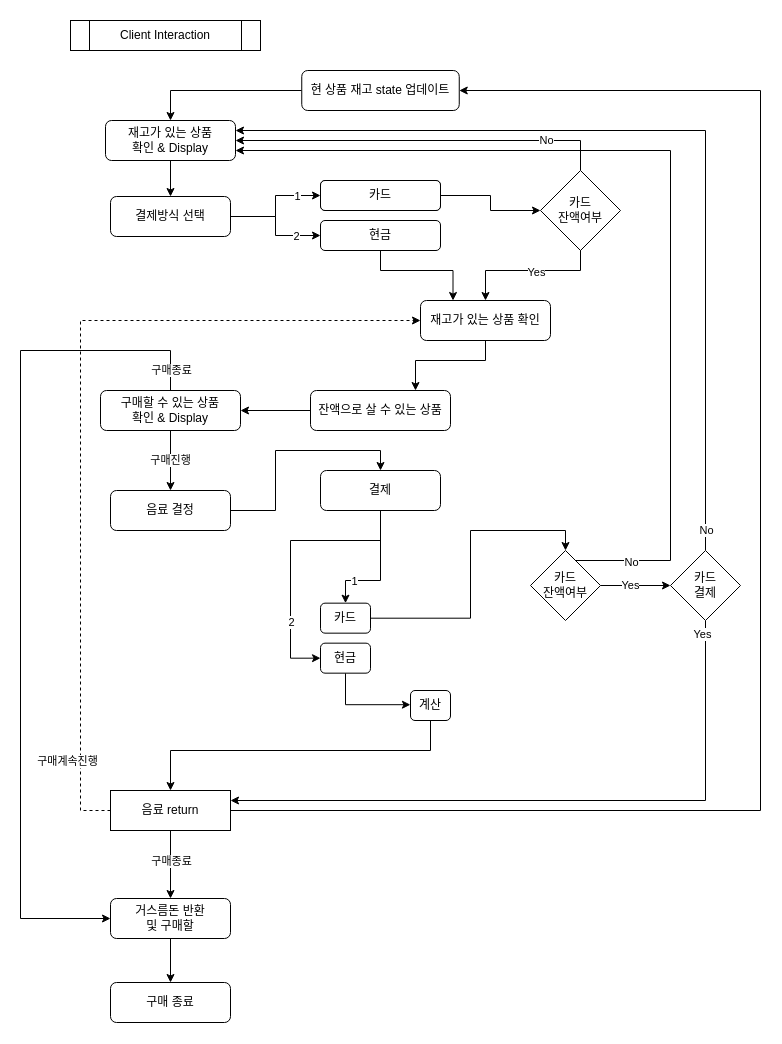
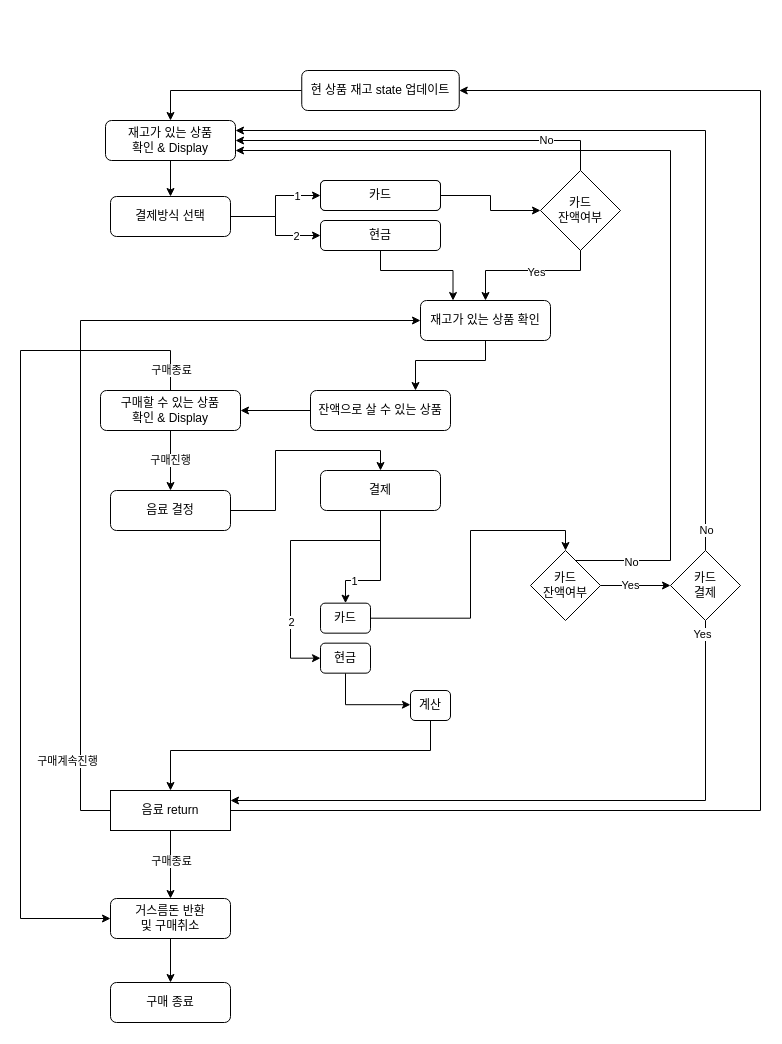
node "Client Interaction": removed
edge "음료 return" -> "재고가 있는 상품 확인": style dashed -> solid
node "거스름돈 반환 및 구매할": label "거스름돈 반환 및 구매할" -> "거스름돈 반환 및 구매취소"
